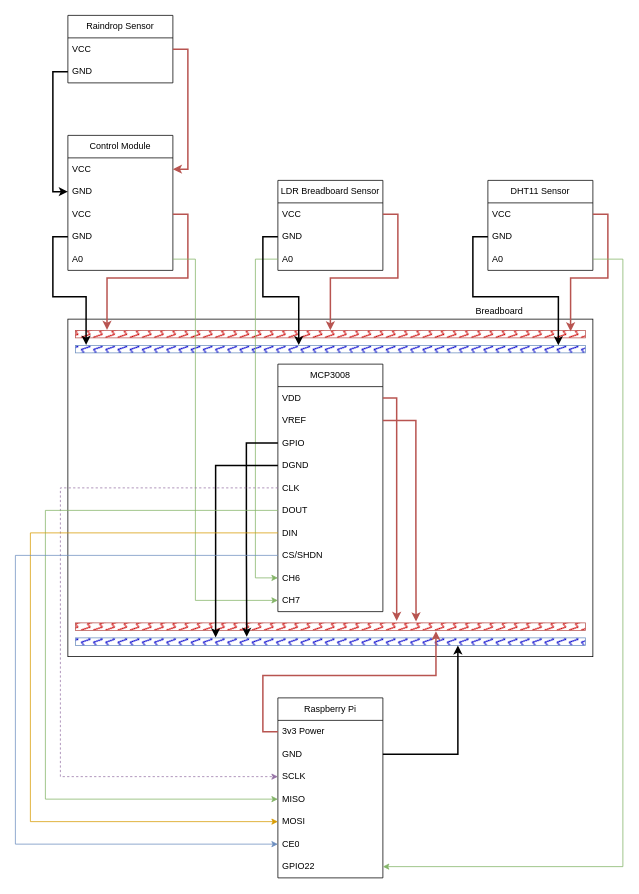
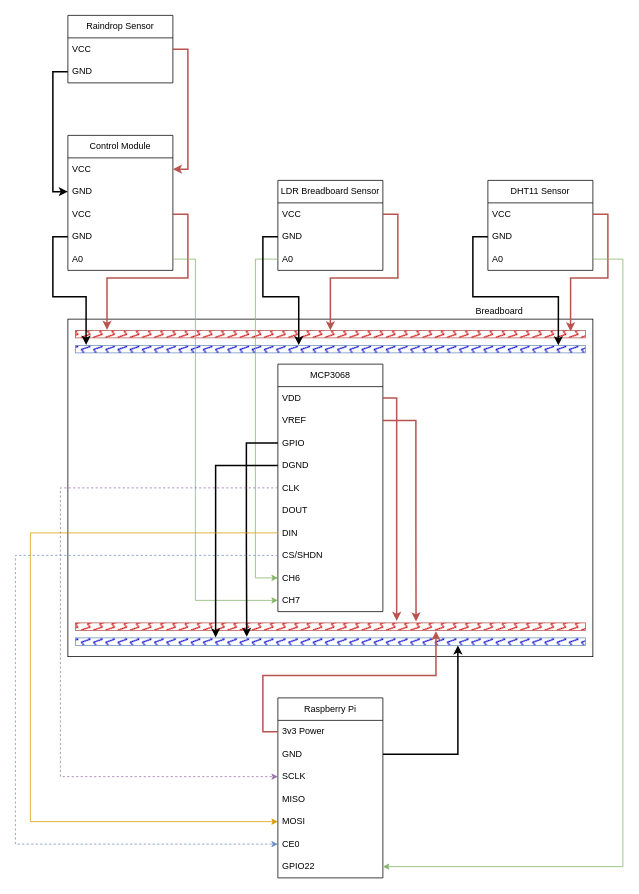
node "MCP3008": label "MCP3008" -> "MCP3068"
edge "DOUT" -> "MISO": removed
edge "CS/SHDN" -> "CE0": style solid -> dashed
